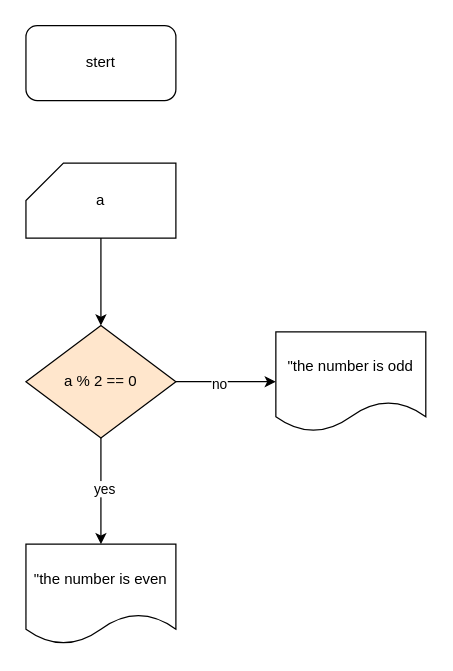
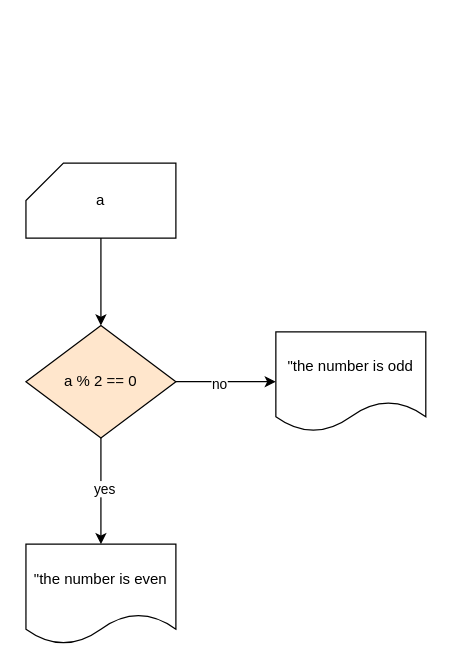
node "stert": removed
